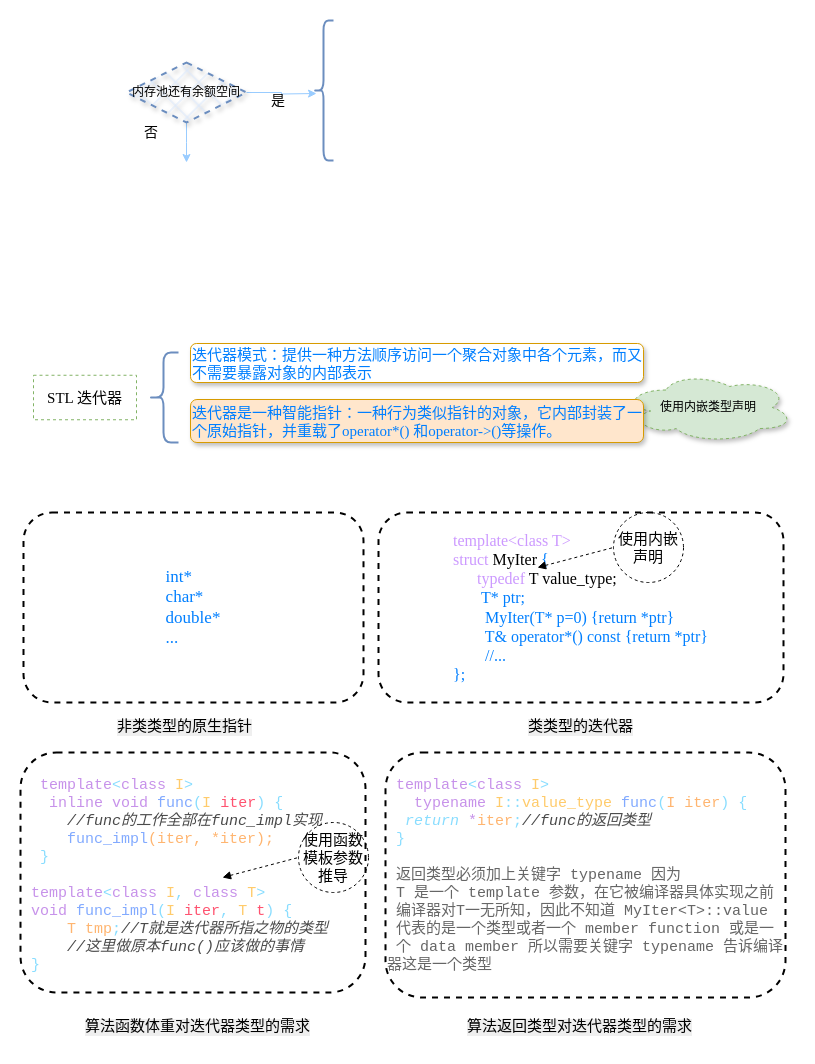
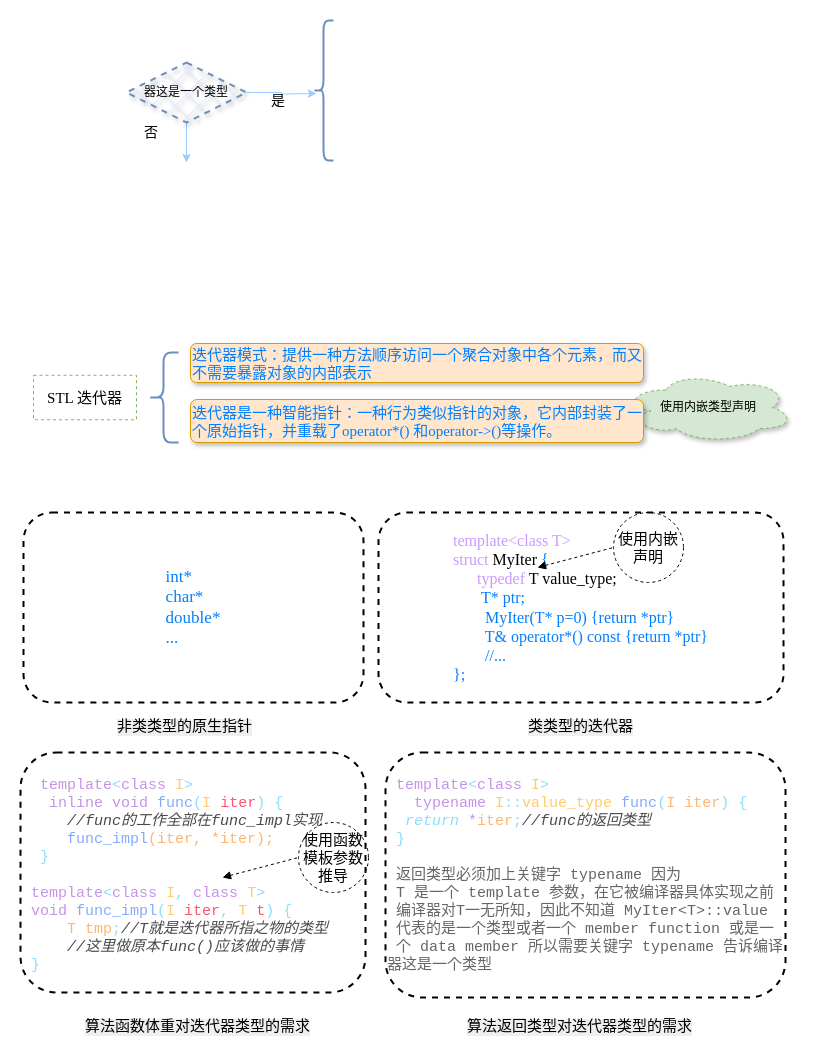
node "内存池还有余额空间": label "内存池还有余额空间" -> "器这是一个类型"
node "迭代器模式：提供一种方法顺序访问一个聚合对象中各个元素，而又不需要暴露对象的内部表示": fillcolor #ffffff -> #ffe6cc
